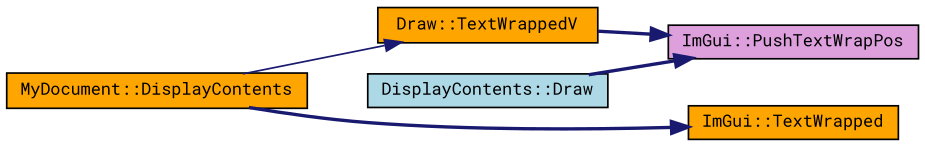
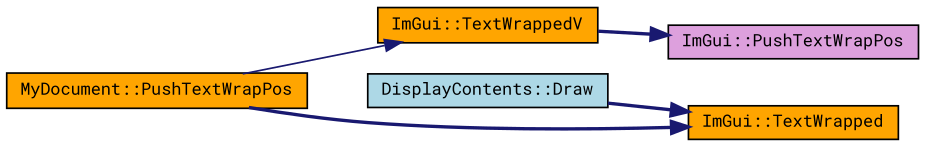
node "Draw::TextWrappedV": label "Draw::TextWrappedV" -> "ImGui::TextWrappedV"
edge "DisplayContents::Draw" -> "ImGui::PushTextWrapPos": now "DisplayContents::Draw" -> "ImGui::TextWrapped"
node "MyDocument::DisplayContents": label "MyDocument::DisplayContents" -> "MyDocument::PushTextWrapPos"
